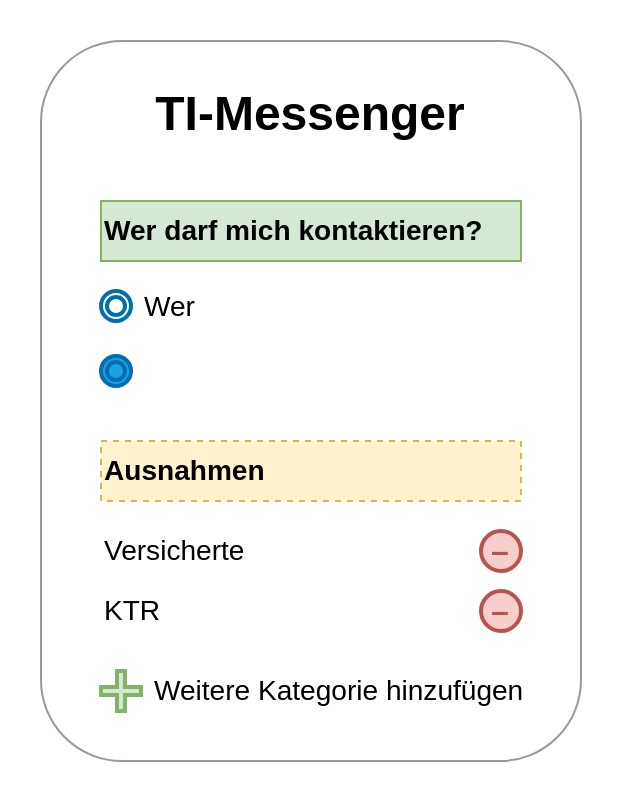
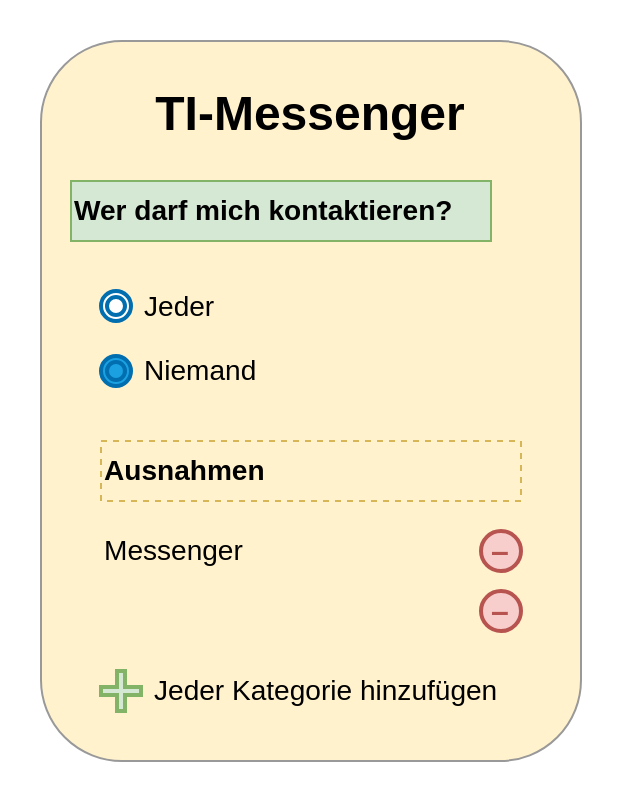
node "Wer darf mich kontaktieren?": moved (311, 231) -> (281, 211)
node "Wer": label "Wer" -> "Jeder"
node "Niemand": added
node "TI-Messenger": fillcolor #ffffff -> #fff2cc
node "Versicherte": label "Versicherte" -> "Messenger"
node "KTR": removed
node "Weitere Kategorie hinzufügen": label "Weitere Kategorie hinzufügen" -> "Jeder Kategorie hinzufügen"
